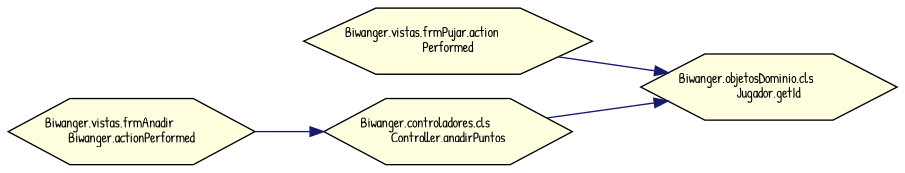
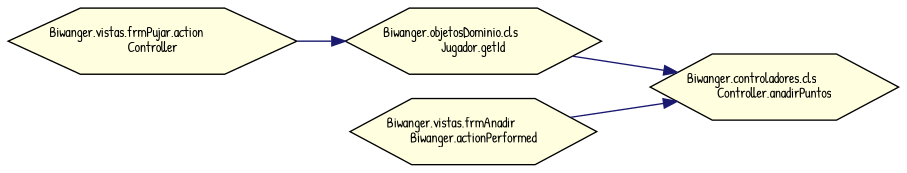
node "Biwanger.vistas.frmPujar.action Performed": label "Biwanger.vistas.frmPujar.action Performed" -> "Biwanger.vistas.frmPujar.action Controller"
edge "Biwanger.controladores.cls Controller.anadirPuntos" -> "Biwanger.objetosDominio.cls Jugador.getId": reversed
